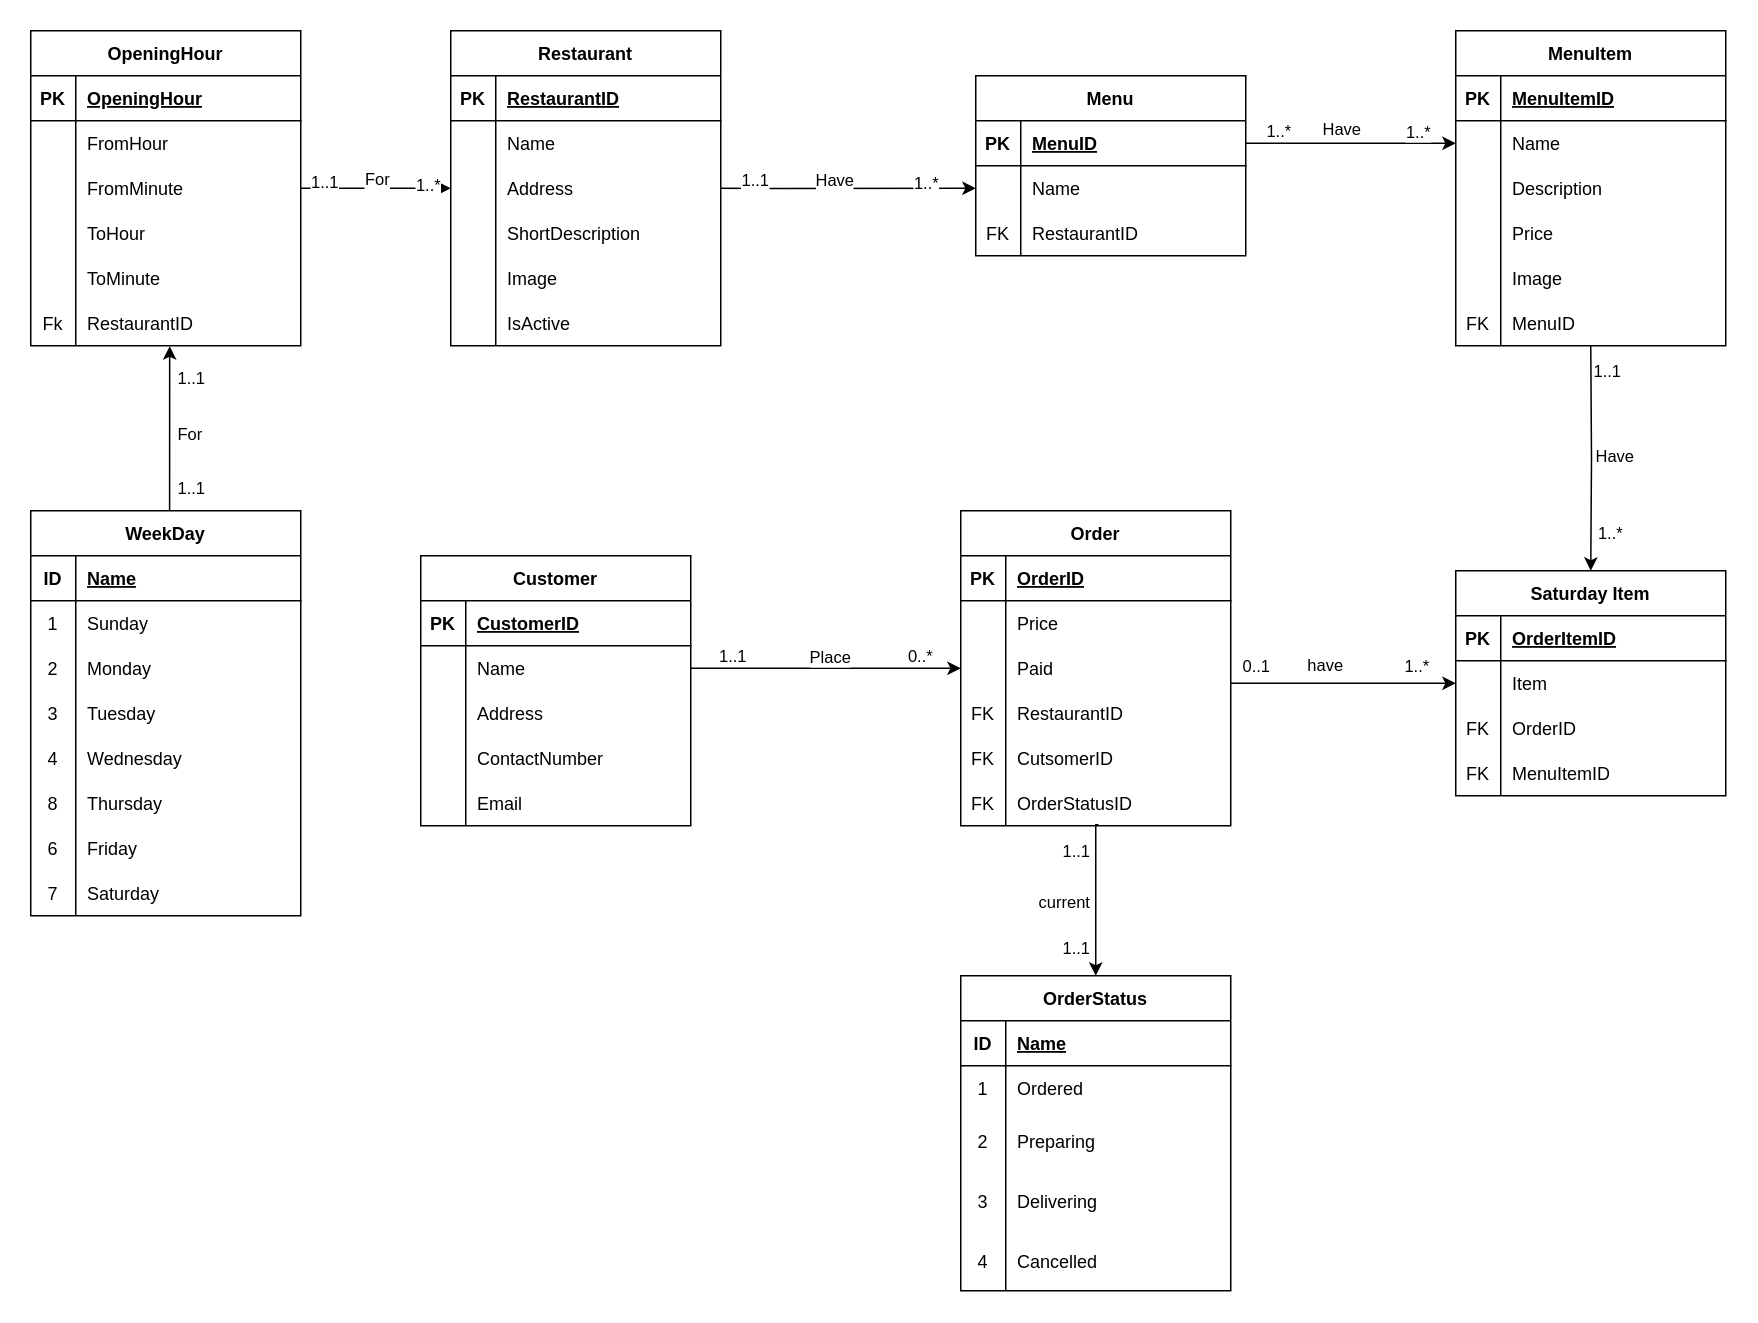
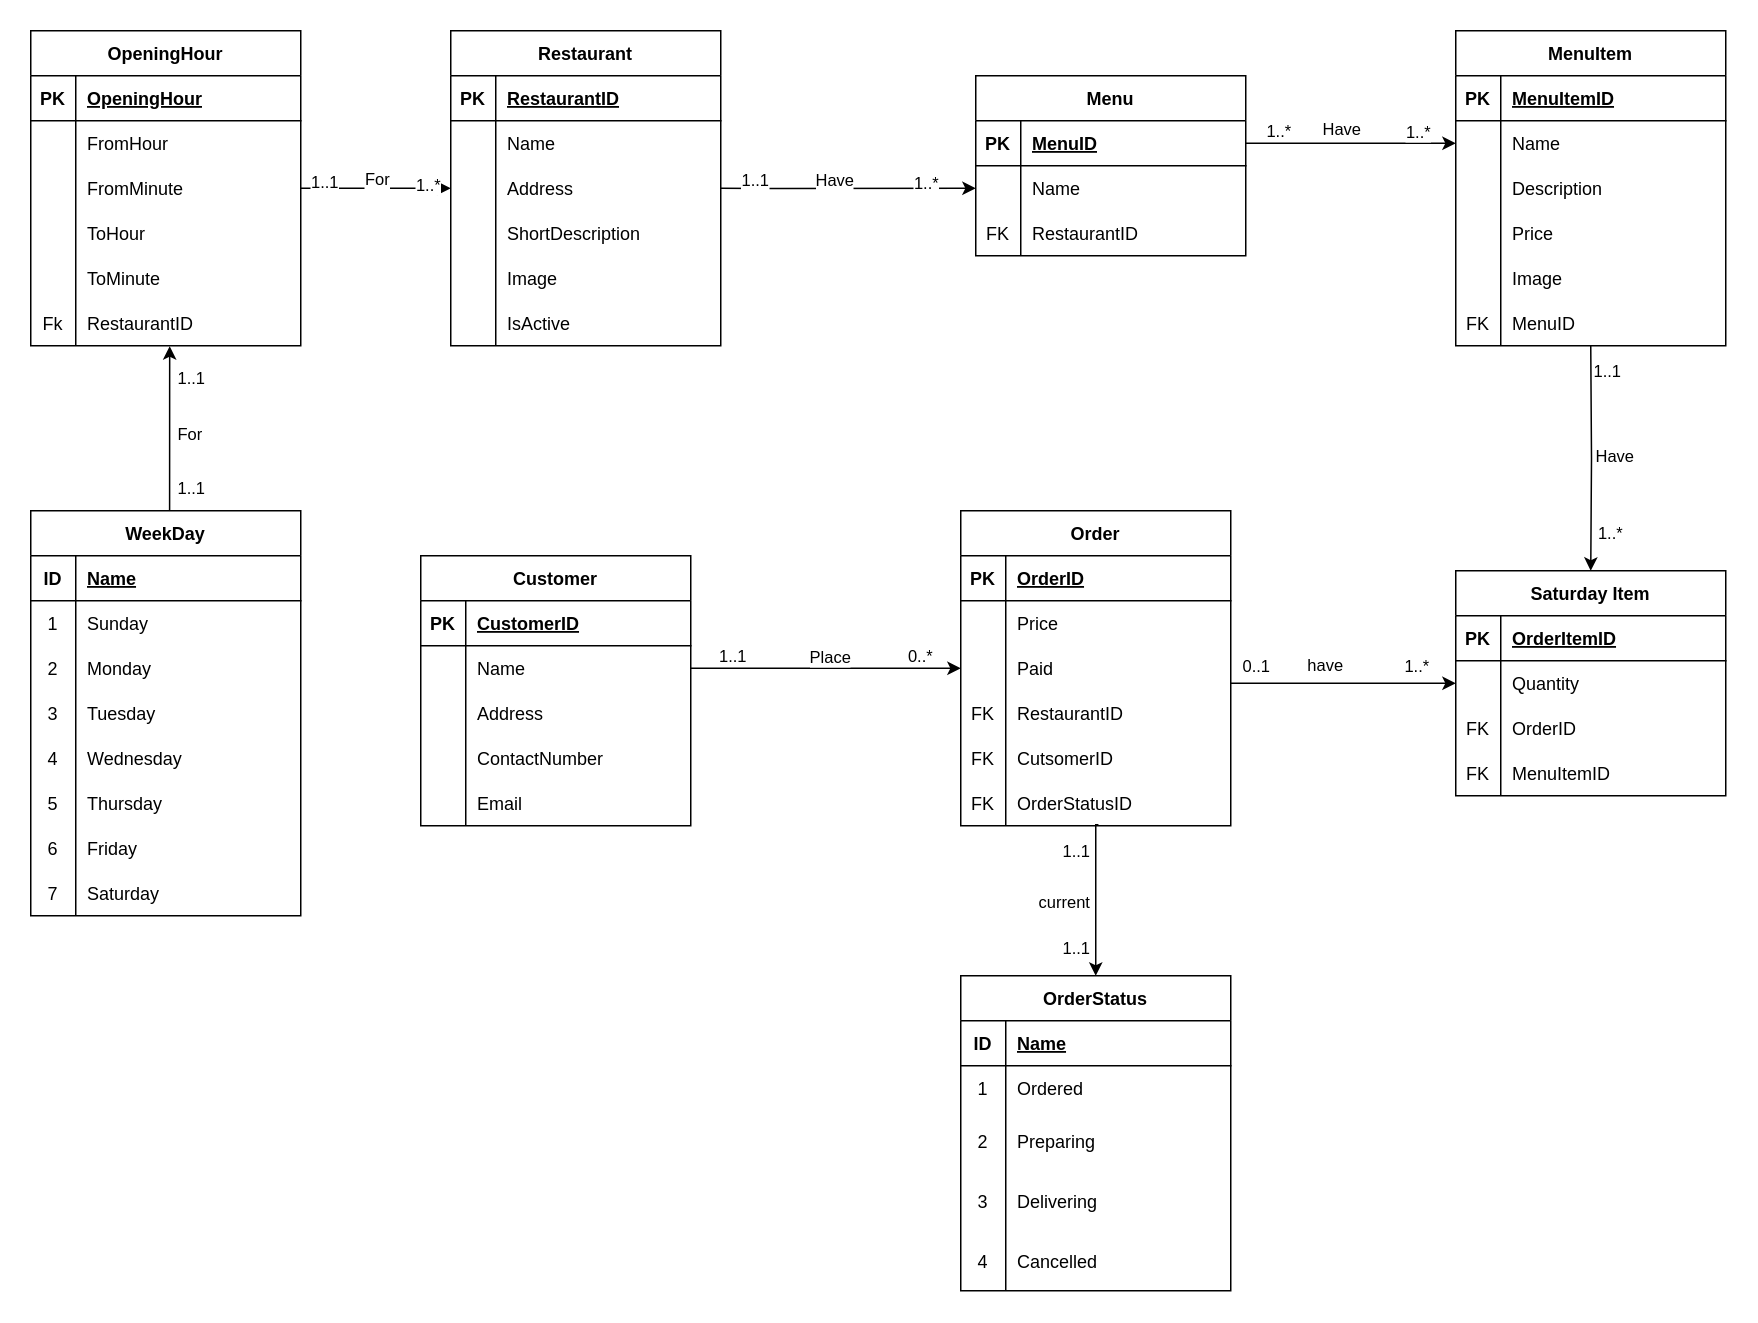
node "Item": label "Item" -> "Quantity"
node "8": label "8" -> "5"
